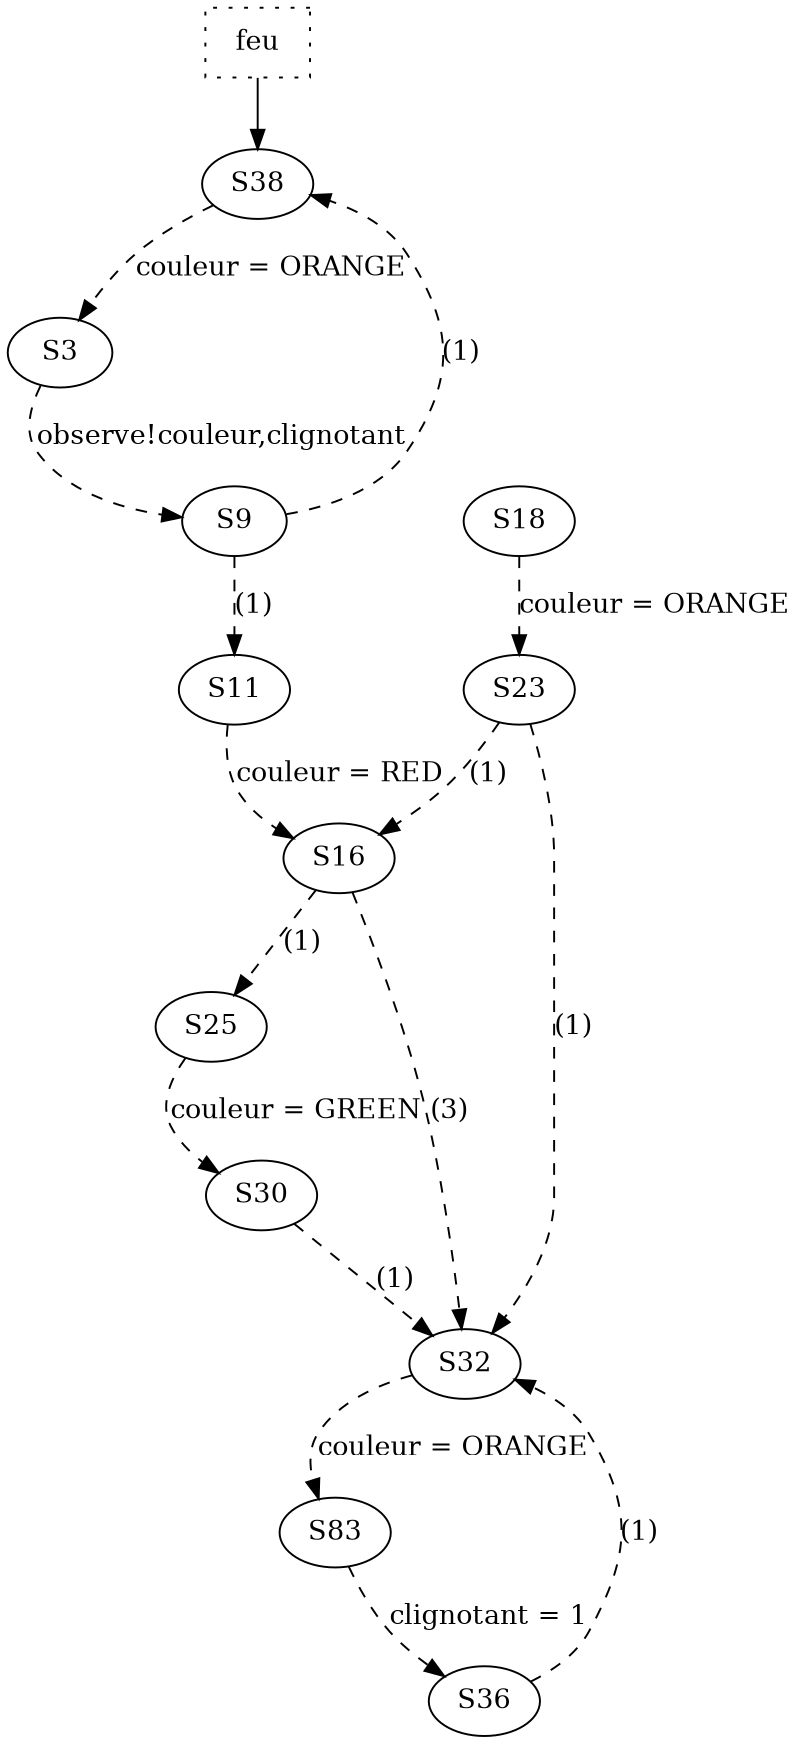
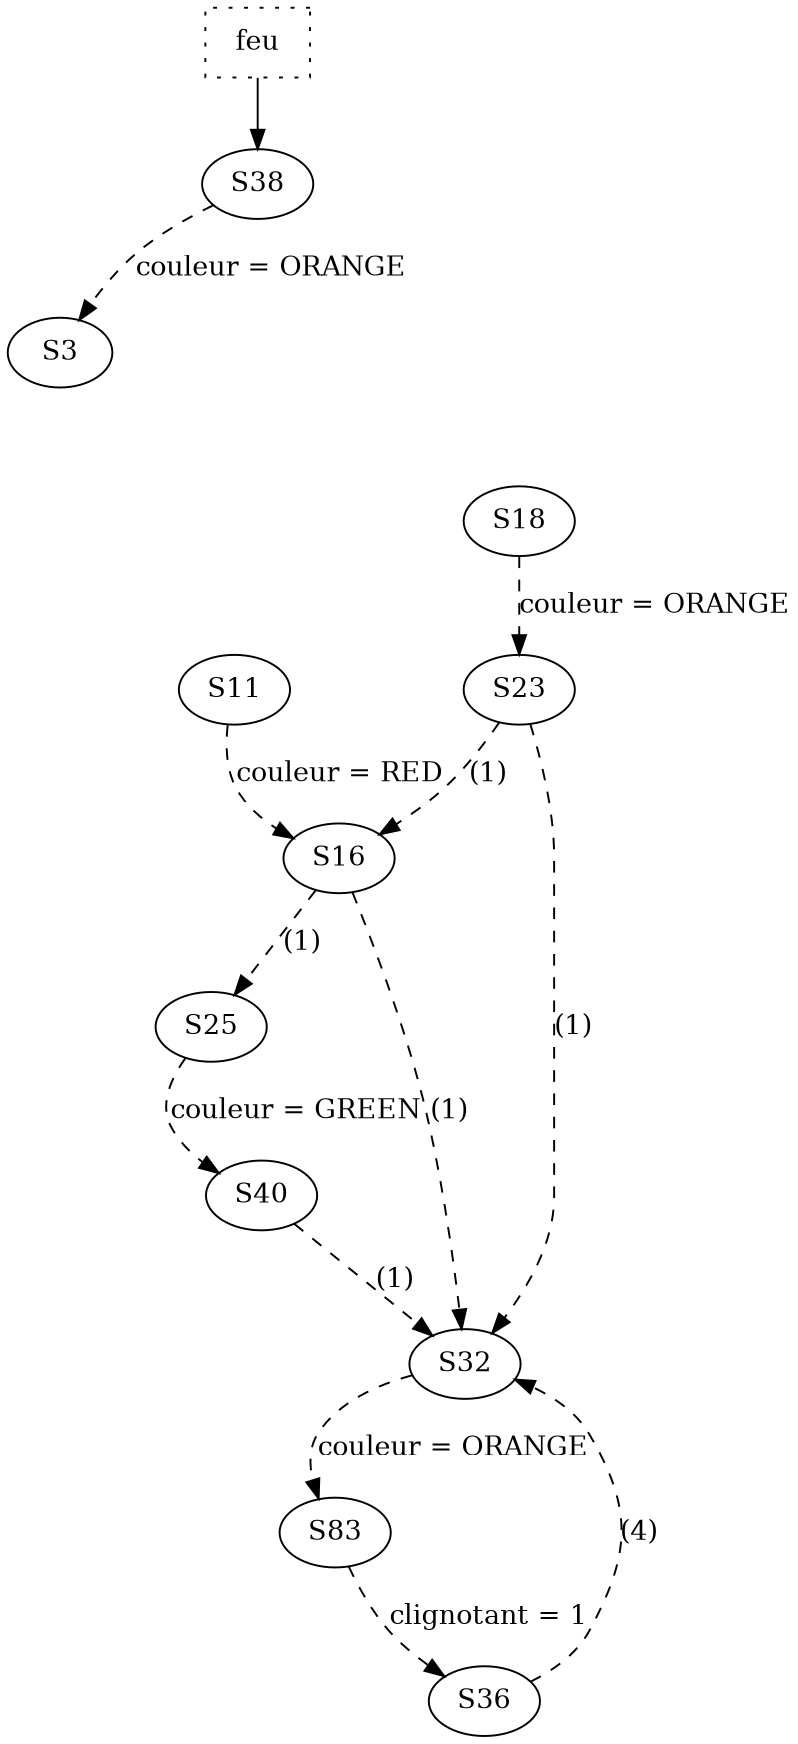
node "S9": removed
edge "S16" -> "S32": label "(3)" -> "(1)"
node "S30": label "S30" -> "S40"
edge "S36" -> "S32": label "(1)" -> "(4)"
